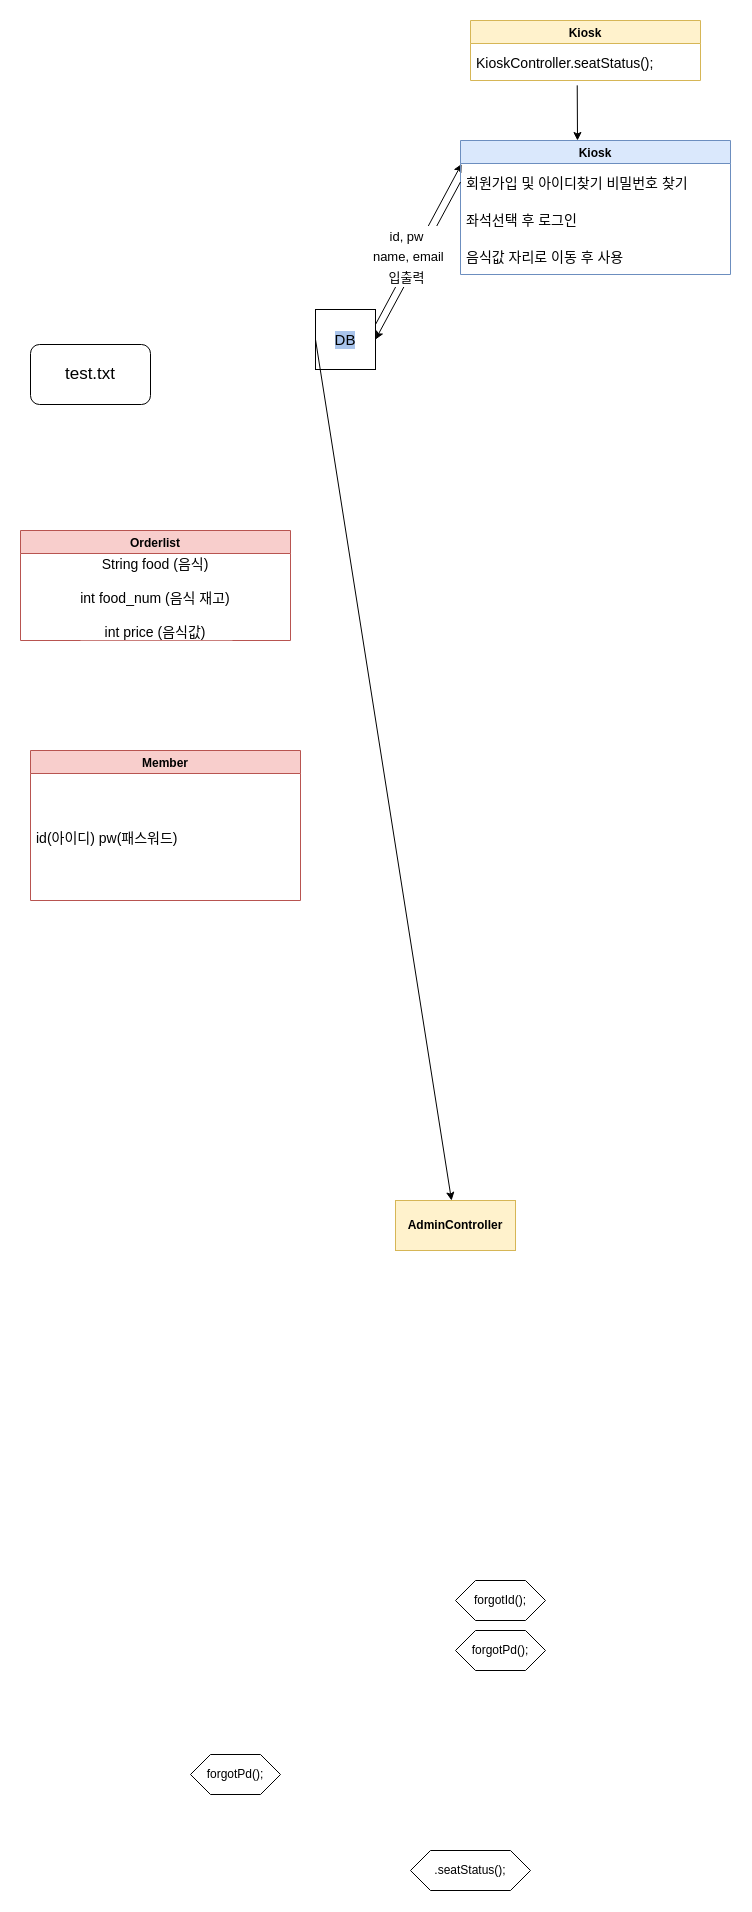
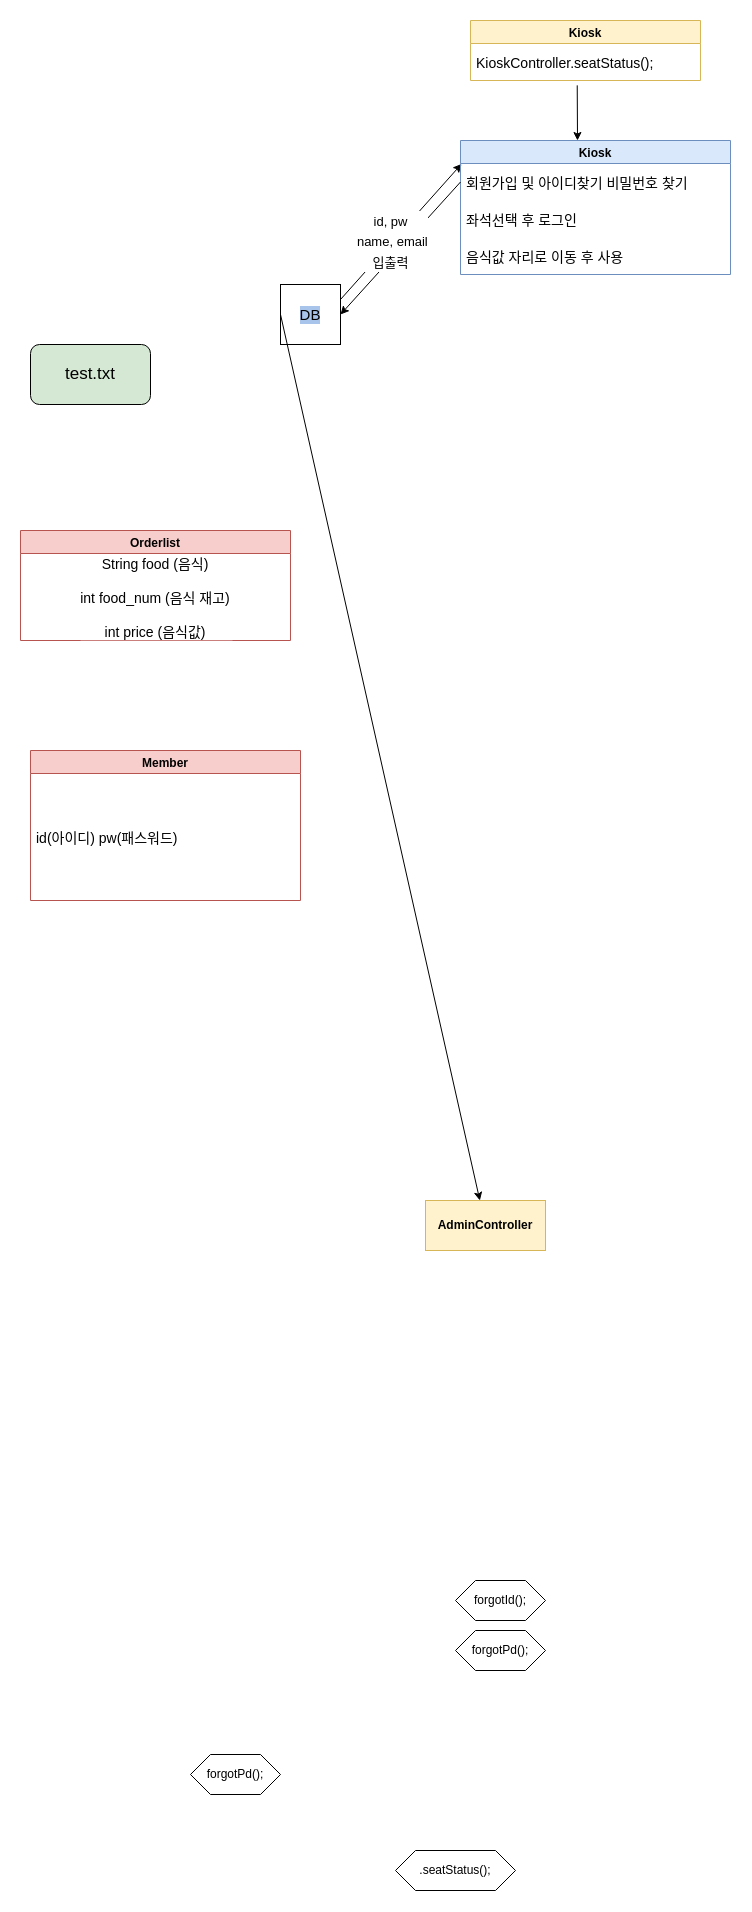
node "DB": moved (346, 340) -> (311, 315)
node "test.txt": fillcolor #ffffff -> #d5e8d4
node "AdminController": moved (456, 1226) -> (486, 1226)
node ".seatStatus();": moved (471, 1871) -> (456, 1871)
